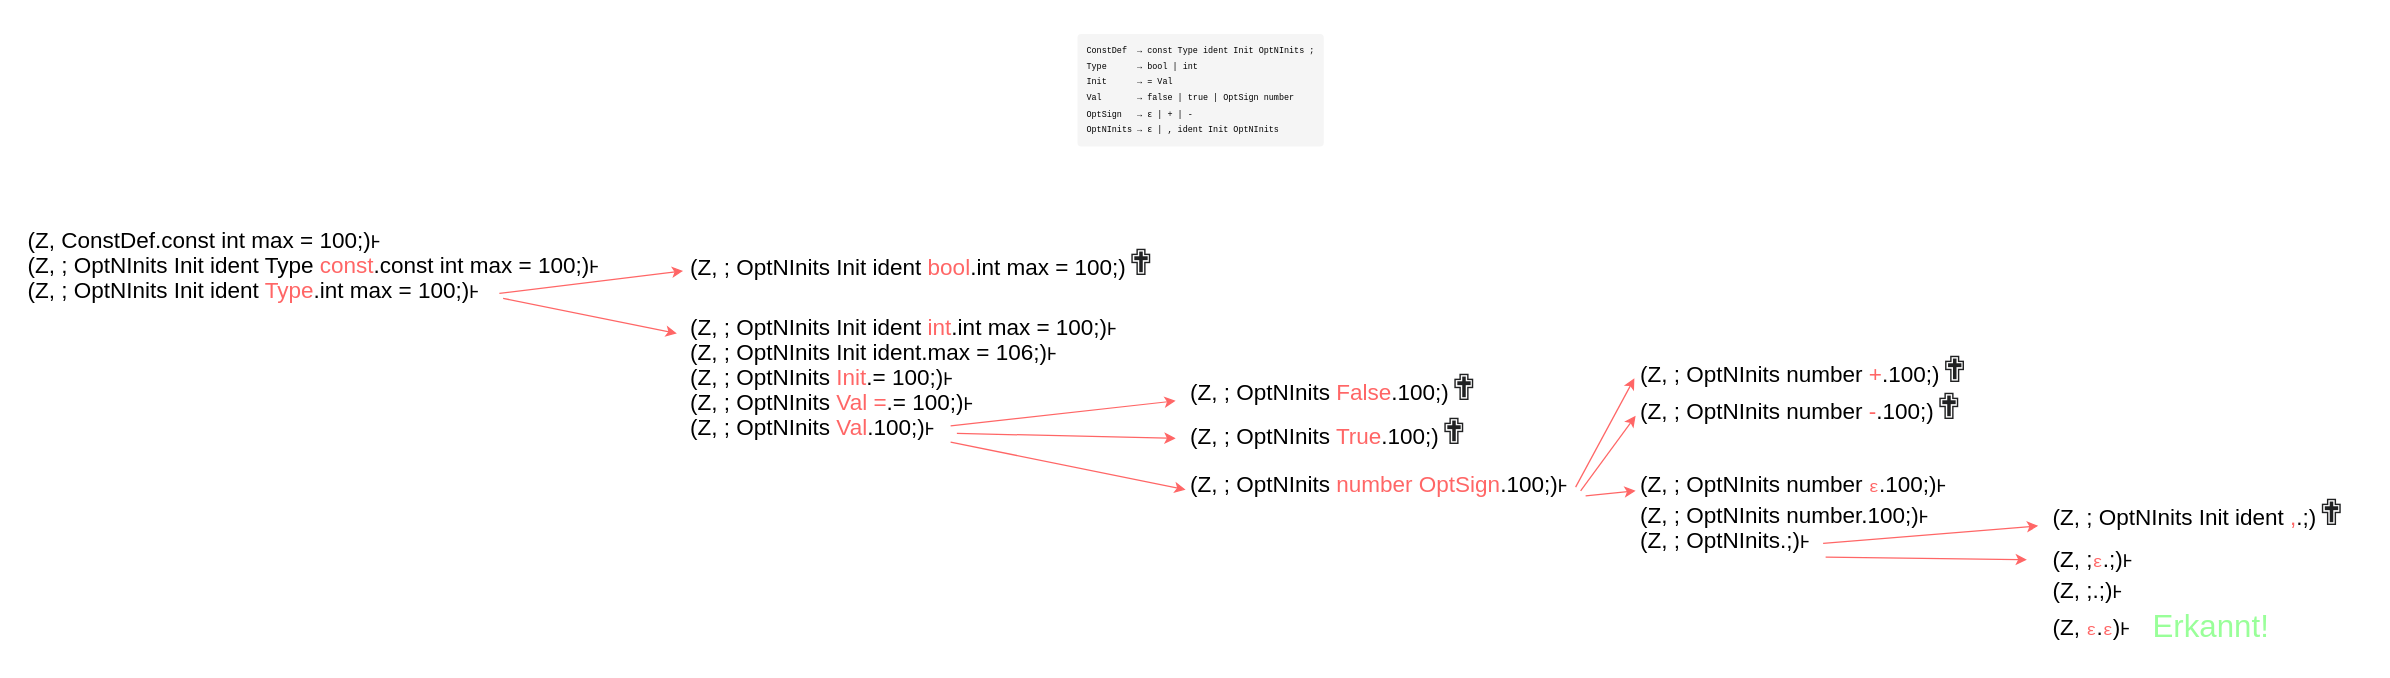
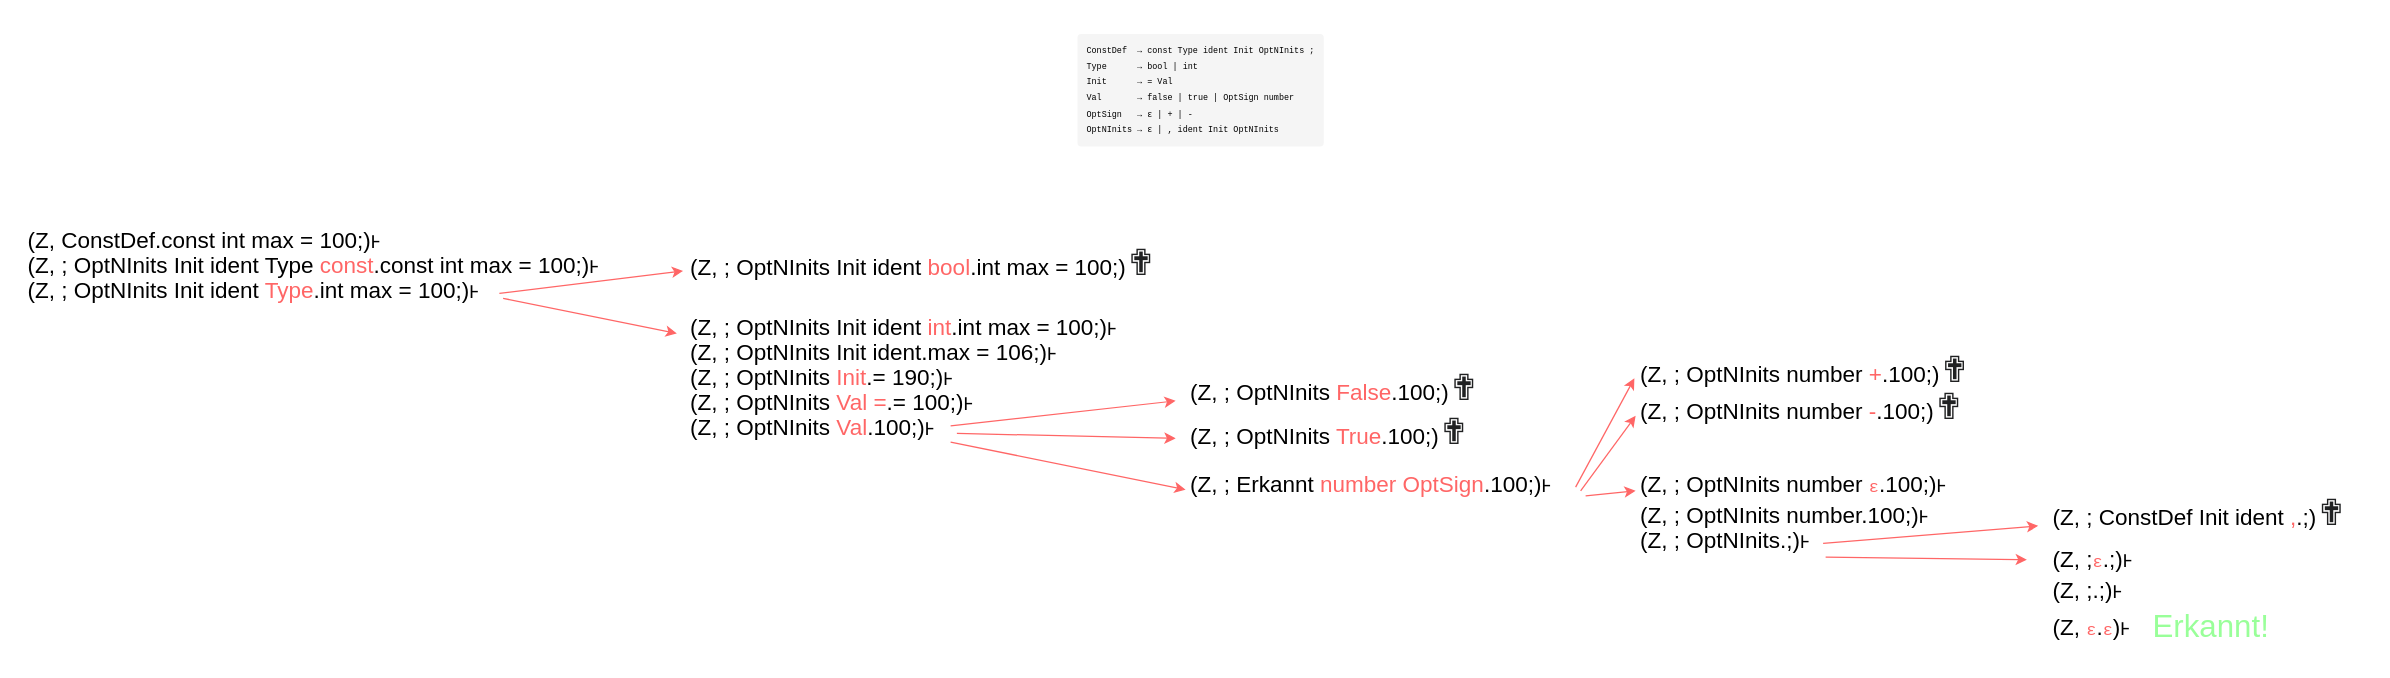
node "(Z, ; OptNInits Init.= 100;)˫": label "(Z, ; OptNInits Init.= 100;)˫" -> "(Z, ; OptNInits Init.= 190;)˫"
node "(Z, ; OptNInits number OptSign.100;)˫": label "(Z, ; OptNInits number OptSign.100;)˫" -> "(Z, ; Erkannt number OptSign.100;)˫"
node "(Z, ; OptNInits Init ident ,.;)✟": label "(Z, ; OptNInits Init ident ,.;)✟" -> "(Z, ; ConstDef Init ident ,.;)✟"
